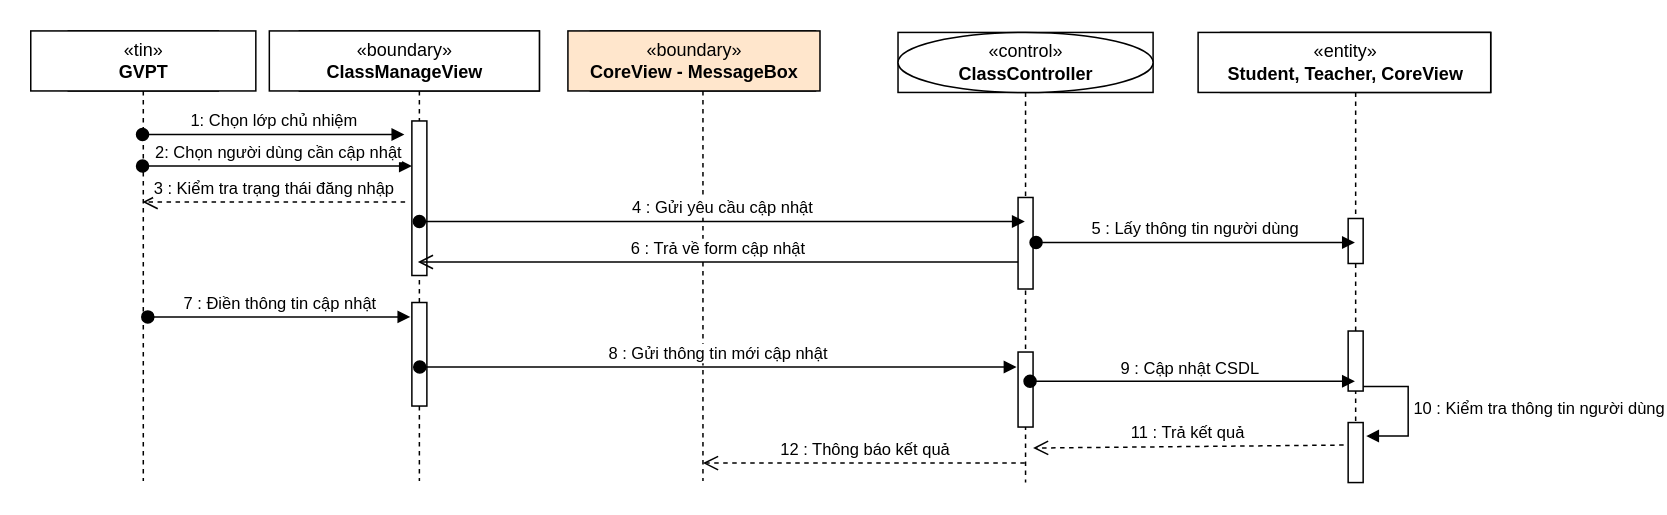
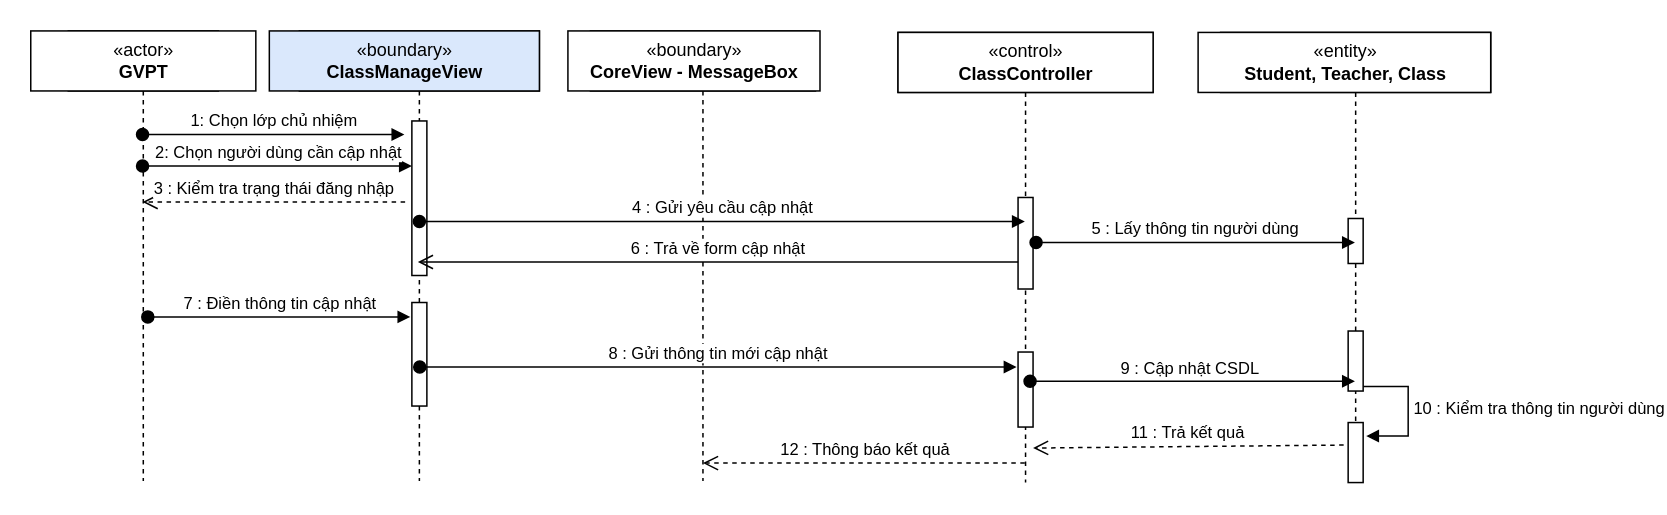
node "«tin» GVPT": label "«tin» GVPT" -> "«actor» GVPT"
node "«boundary» ClassManageView": fillcolor #ffffff -> #dae8fc
node "«boundary» CoreView - MessageBox": fillcolor #ffe6cc -> #ffffff
node "«control» ClassController": shape ellipse -> rectangle
node "«entity» Student, Teacher, CoreView": label "«entity» Student, Teacher, CoreView" -> "«entity» Student, Teacher, Class"
